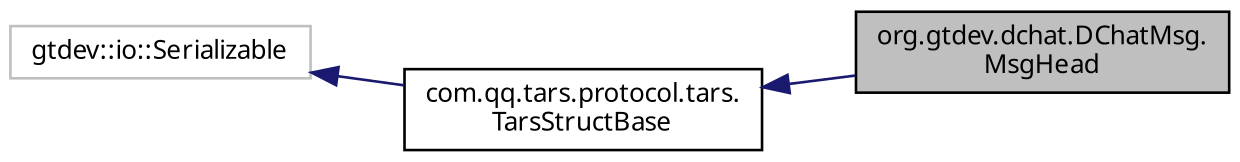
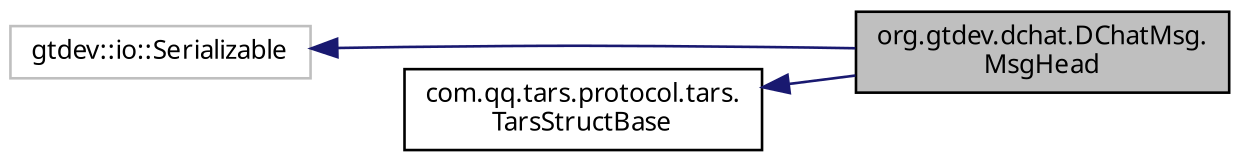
edge "com.qq.tars.protocol.tars. TarsStructBase" -> "gtdev::io::Serializable": now "org.gtdev.dchat.DChatMsg. MsgHead" -> "gtdev::io::Serializable"
